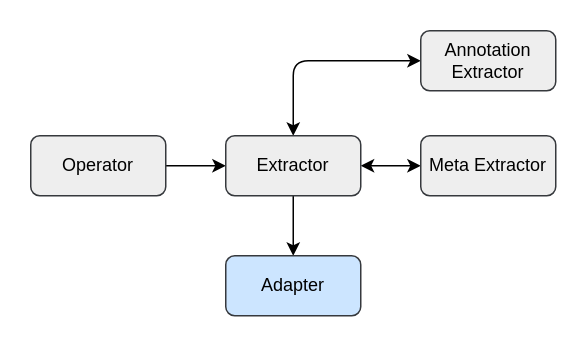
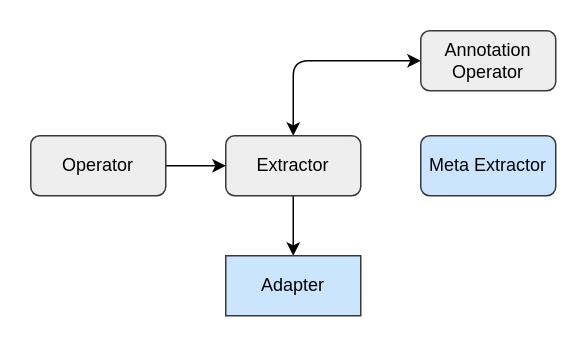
node "Annotation Extractor": label "Annotation Extractor" -> "Annotation Operator"
edge "Extractor" -- "Meta Extractor": removed
node "Meta Extractor": fillcolor #eeeeee -> #cce5ff
node "Adapter": shape rounded rectangle -> rectangle
